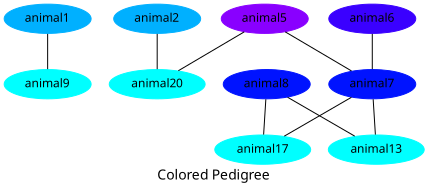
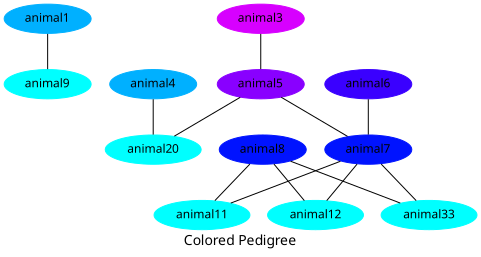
node "animal2": label "animal2" -> "animal4"
node "animal3": added
node "animal17": label "animal17" -> "animal12"
node "animal13": label "animal13" -> "animal33"
node "animal11": added
